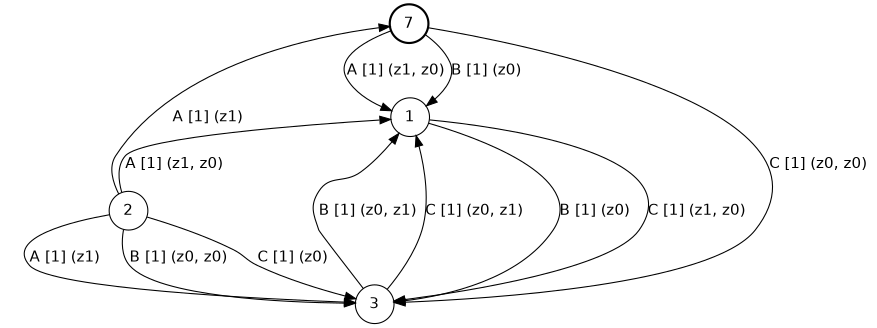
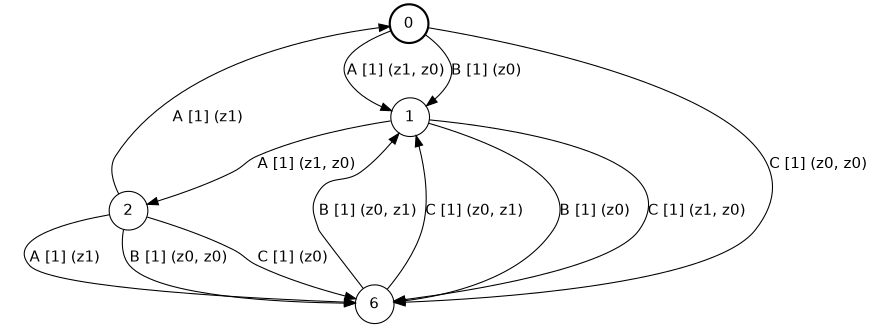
node "7": label "7" -> "0"
edge "2" -> "1": reversed
node "3": label "3" -> "6"
